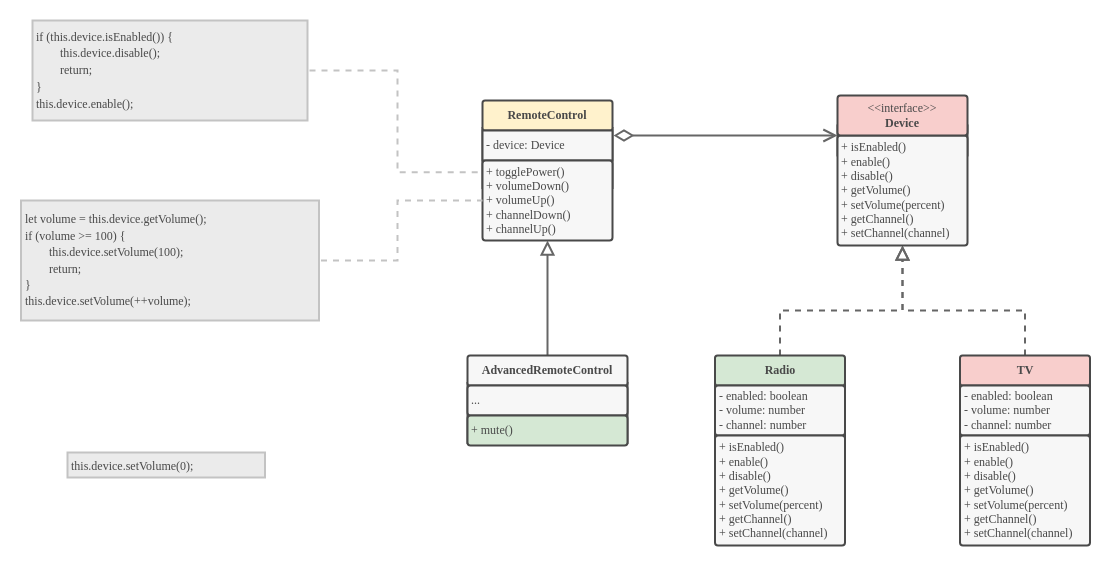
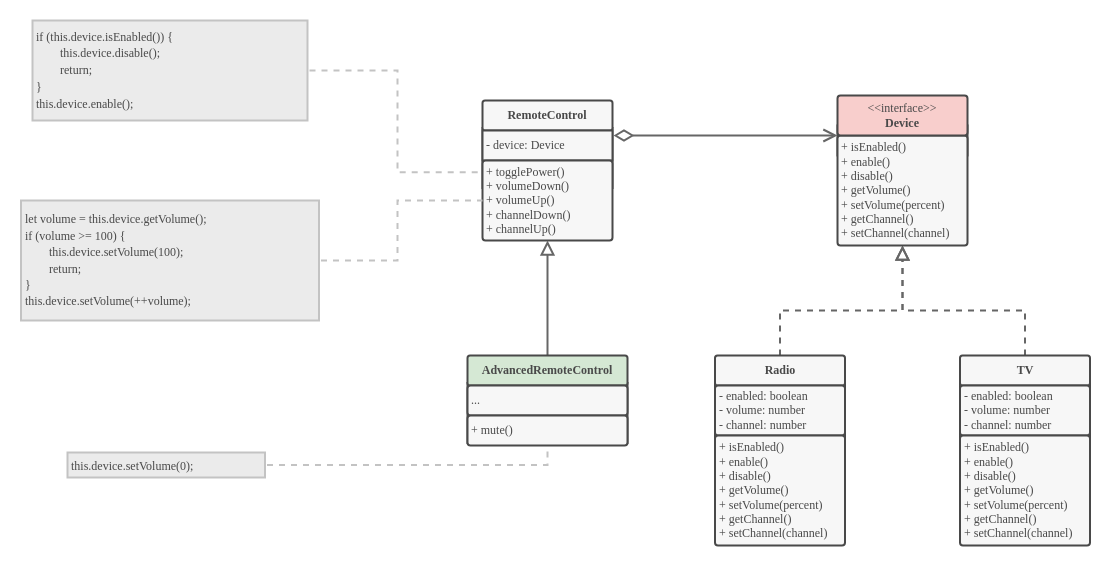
node "RemoteControl": fillcolor #fff2cc -> #f7f7f7
node "AdvancedRemoteControl": fillcolor #f7f7f7 -> #d5e8d4
node "Radio": fillcolor #d5e8d4 -> #f7f7f7
node "TV": fillcolor #f8cecc -> #f7f7f7
node "+ mute()": fillcolor #d5e8d4 -> #f7f7f7
edge "+ mute()" -- "this.device.setVolume(0);": added
